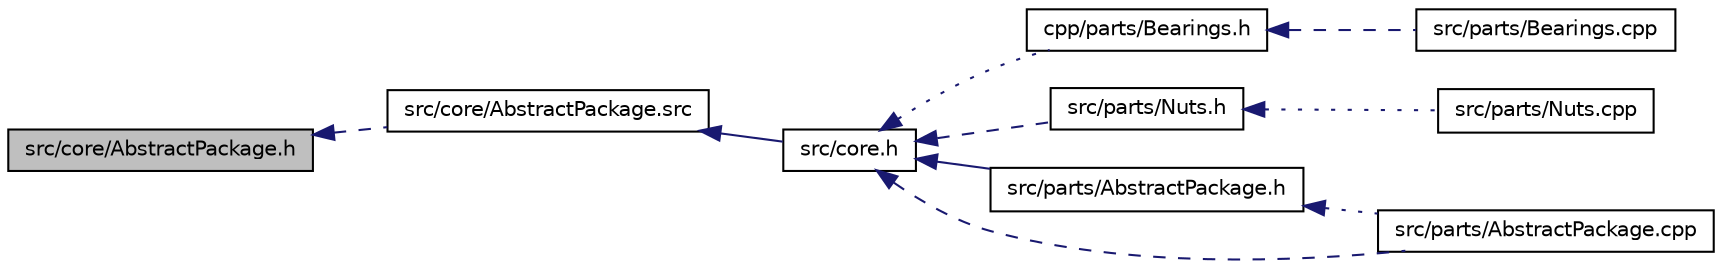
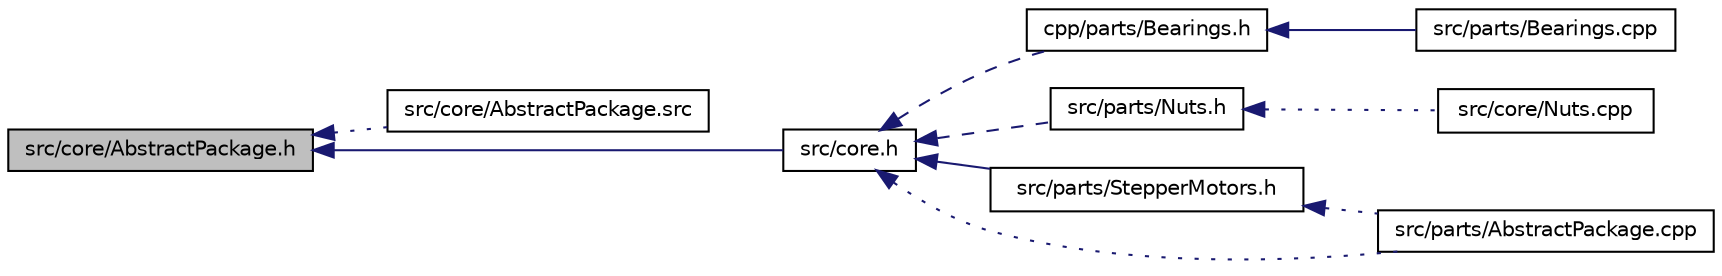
edge "src/parts/Bearings.cpp" -> "cpp/parts/Bearings.h": style dashed -> solid
edge "cpp/parts/Bearings.h" -> "src/core.h": style dotted -> dashed
node "src/parts/Nuts.cpp": label "src/parts/Nuts.cpp" -> "src/core/Nuts.cpp"
edge "src/core/AbstractPackage.src" -> "src/core/AbstractPackage.h": style dashed -> dotted
edge "src/core.h" -> "src/core/AbstractPackage.src": now "src/core.h" -> "src/core/AbstractPackage.h"
node "src/parts/AbstractPackage.h": label "src/parts/AbstractPackage.h" -> "src/parts/StepperMotors.h"
edge "src/parts/AbstractPackage.cpp" -> "src/core.h": style dashed -> dotted
